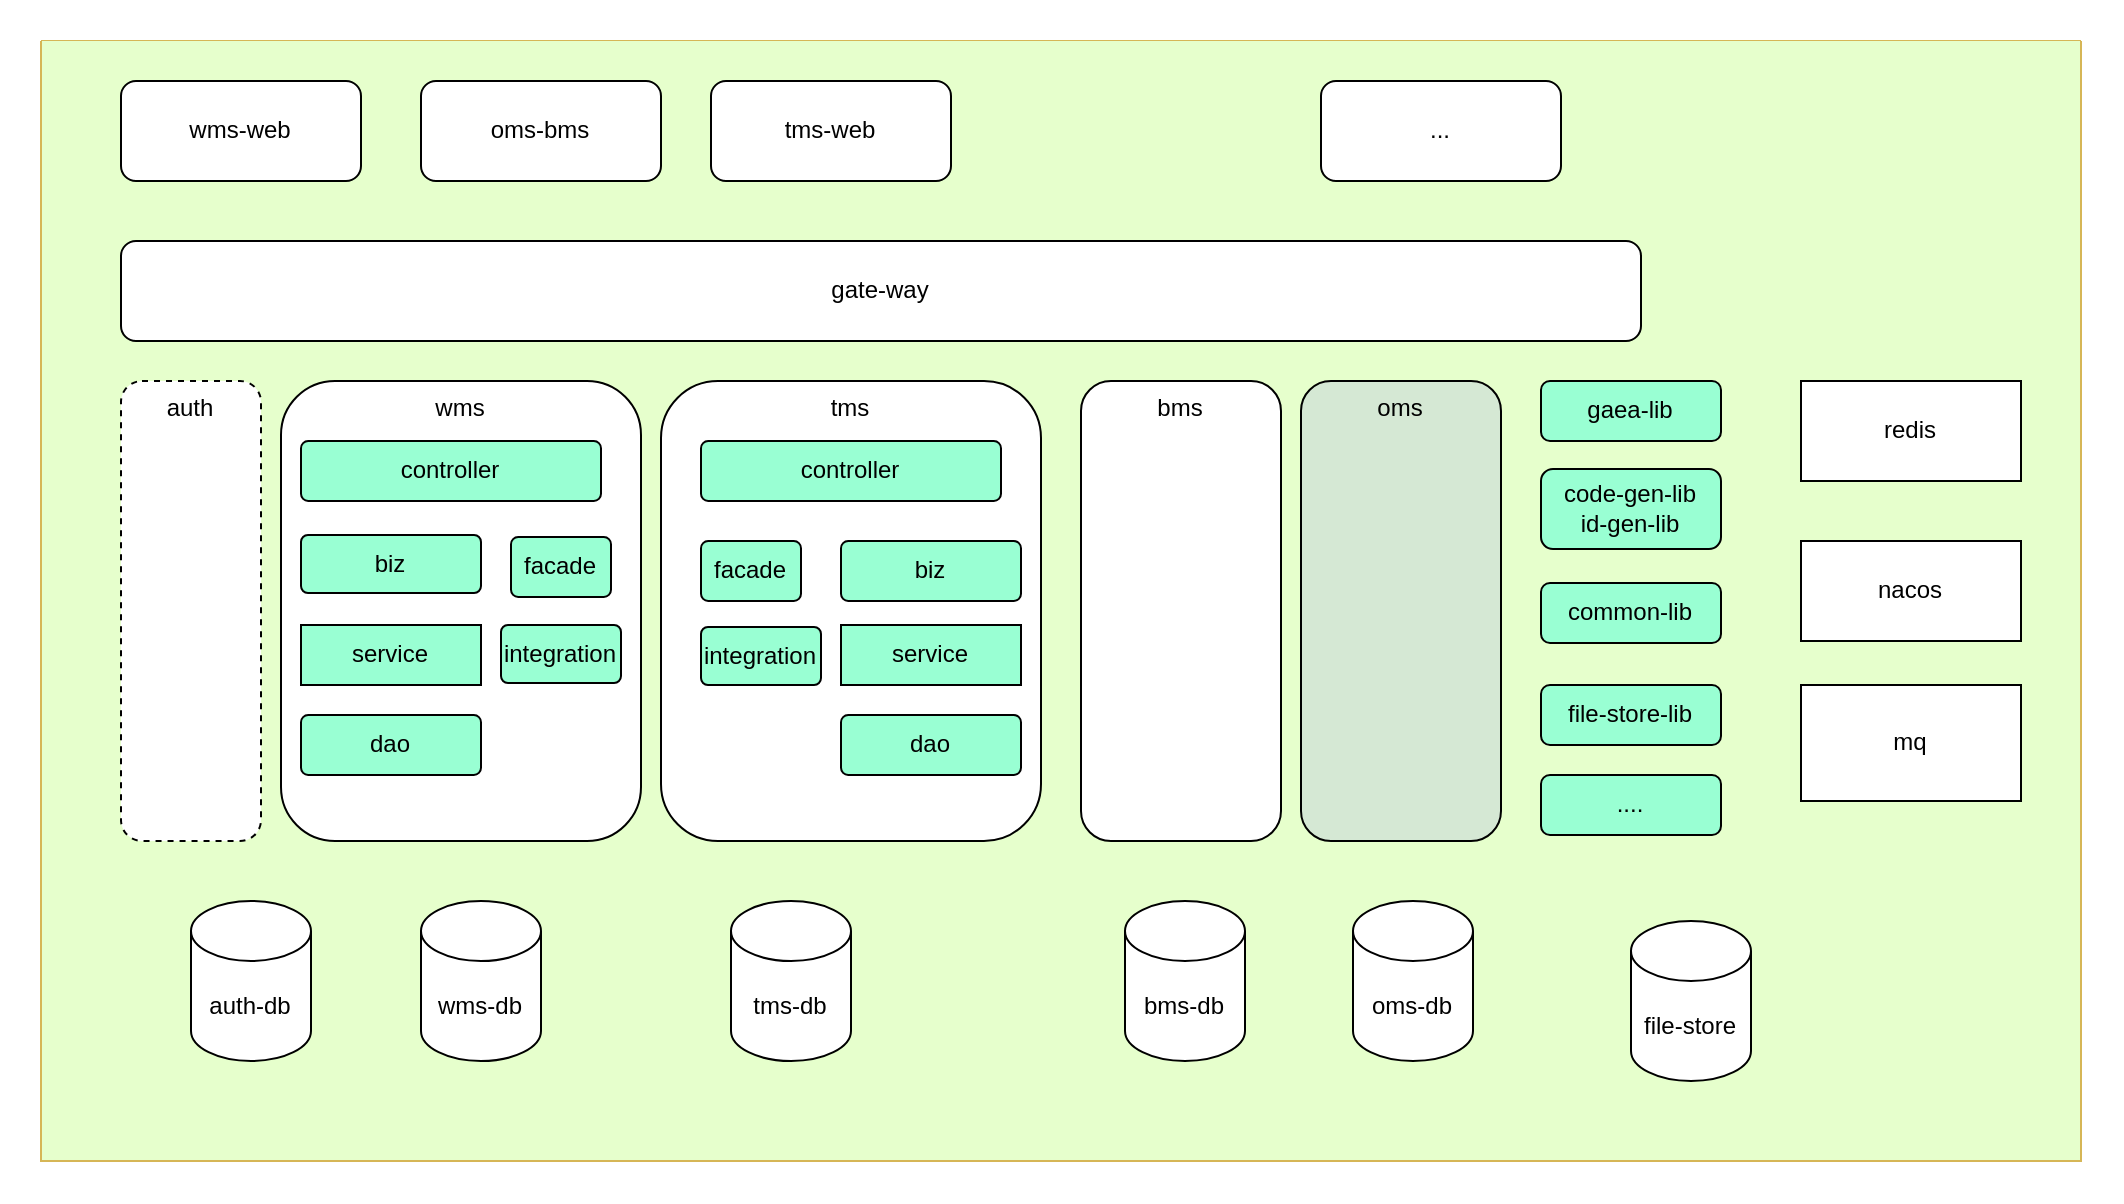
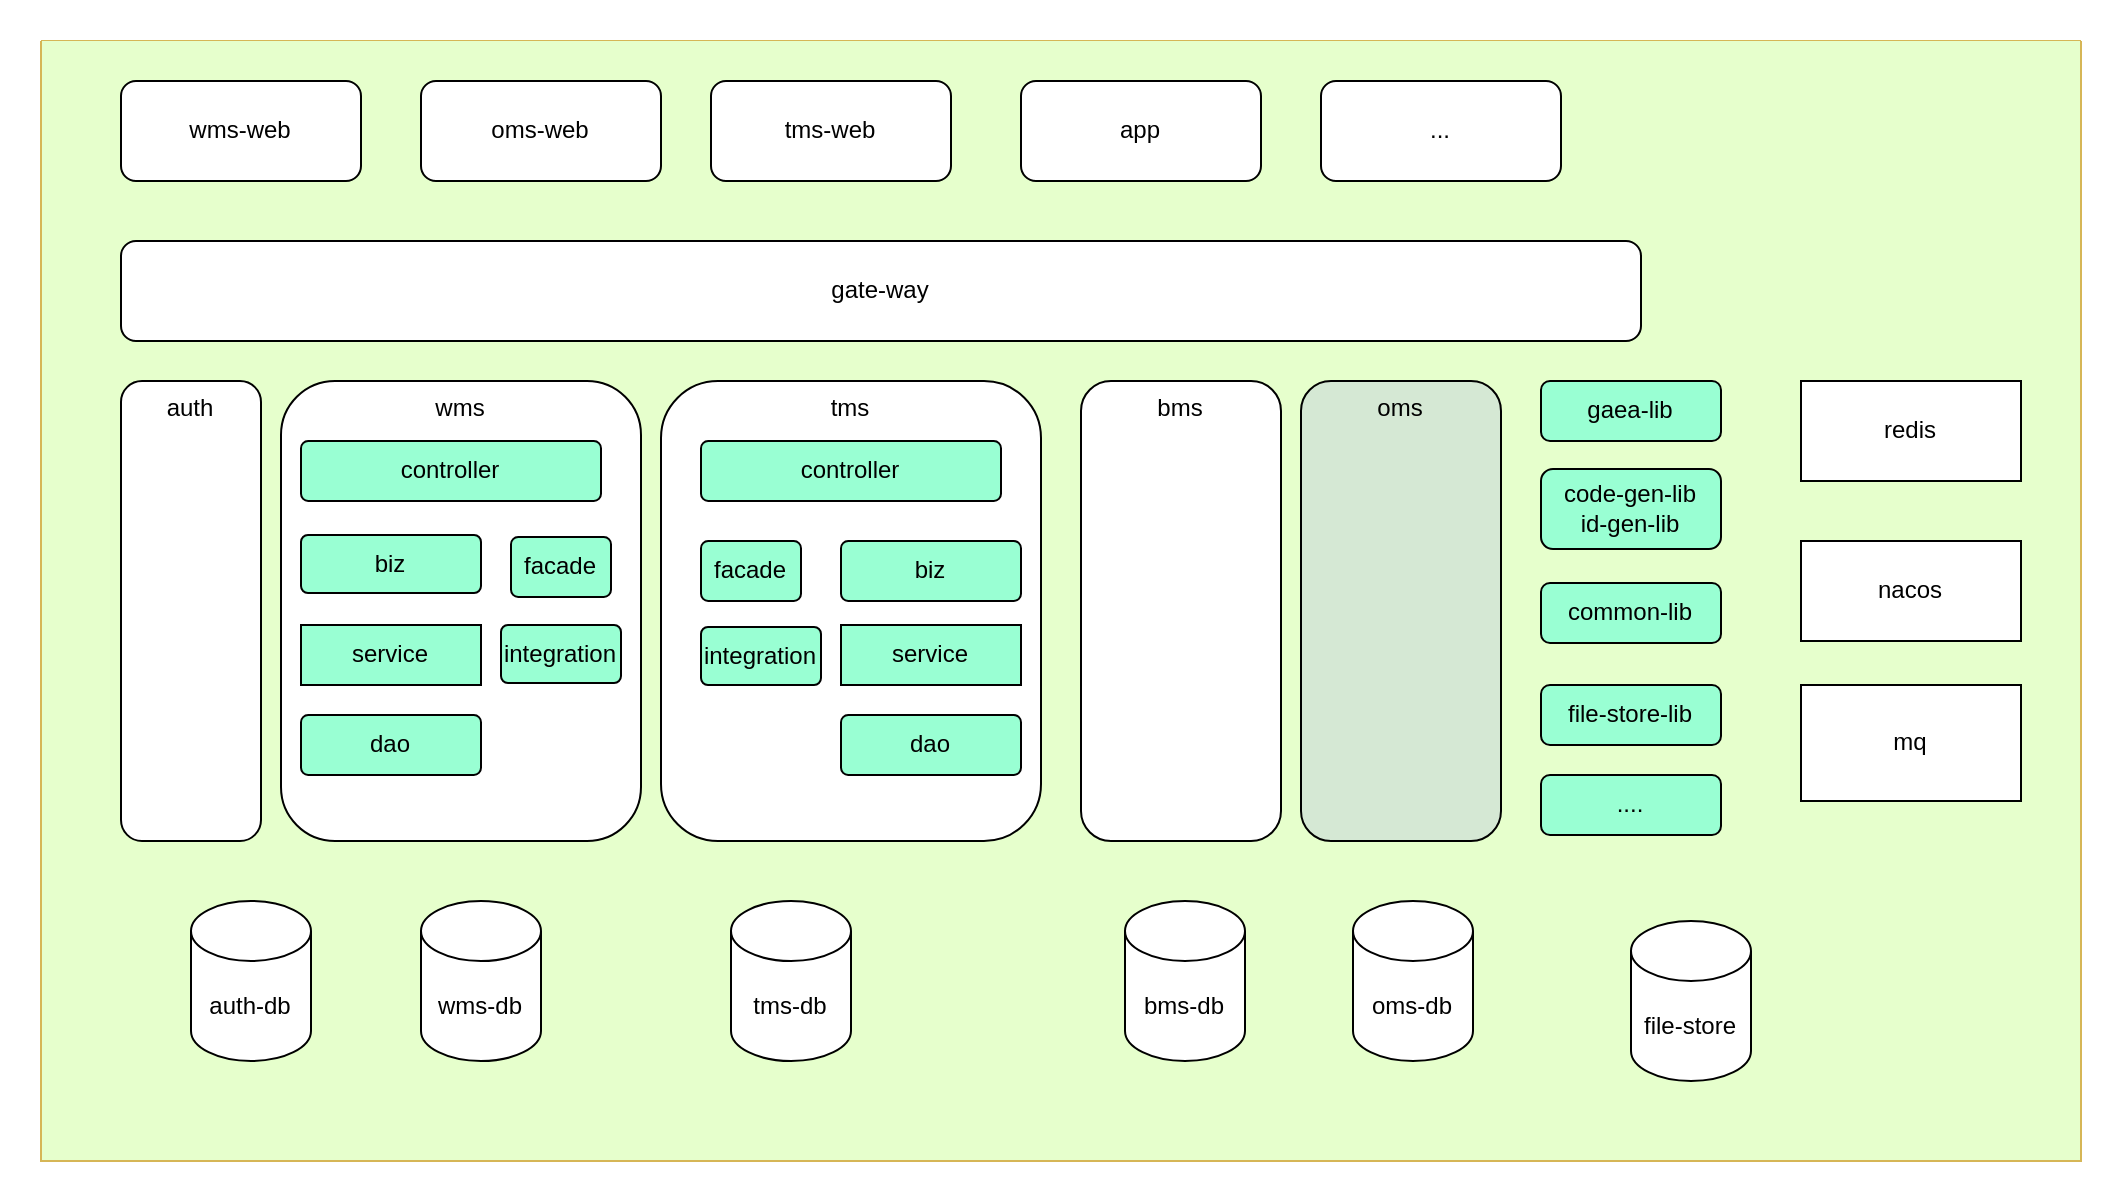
node "oms-bms": label "oms-bms" -> "oms-web"
node "app": added
node "auth": style dashed -> solid
